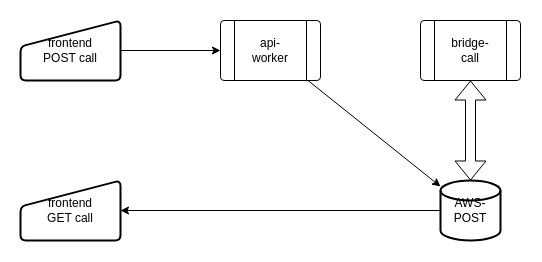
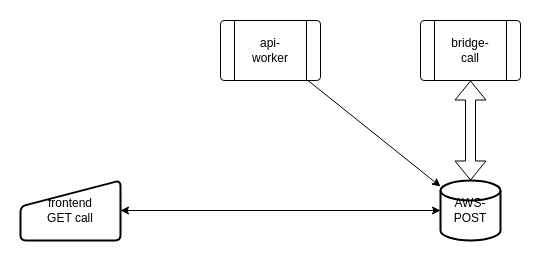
node "frontend POST call": removed
edge "frontend POST call" -> "api- worker": removed
edge "AWS-POST" -> "frontend GET call": arrowhead none -> classic
